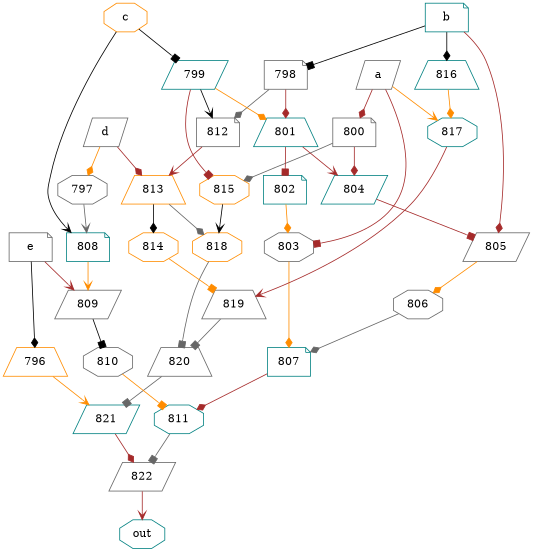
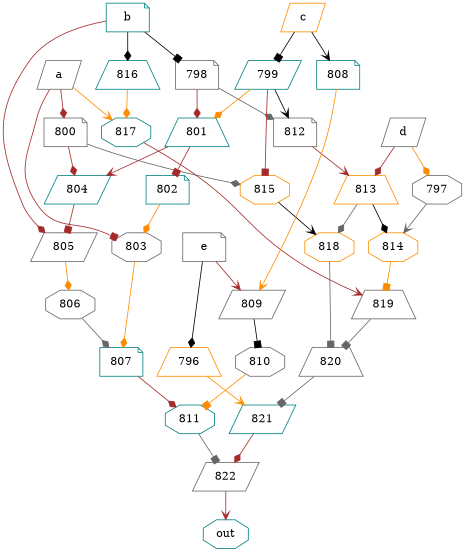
node "c": shape octagon -> parallelogram
edge "797" -> "808": now "797" -> "814"
